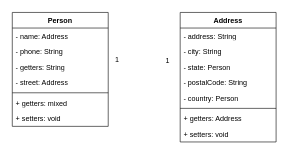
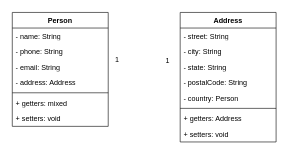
node "- name: Address": label "- name: Address" -> "- name: String"
node "- address: String": label "- address: String" -> "- street: String"
node "- getters: String": label "- getters: String" -> "- email: String"
node "- state: Person": label "- state: Person" -> "- state: String"
node "- street: Address": label "- street: Address" -> "- address: Address"
